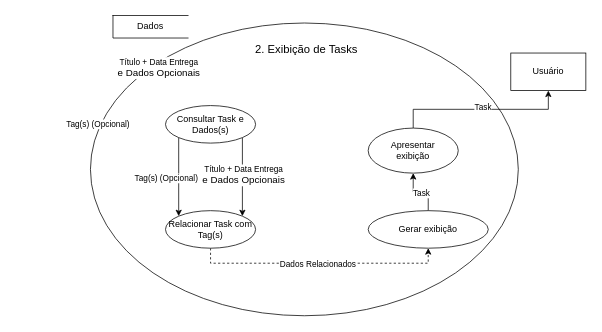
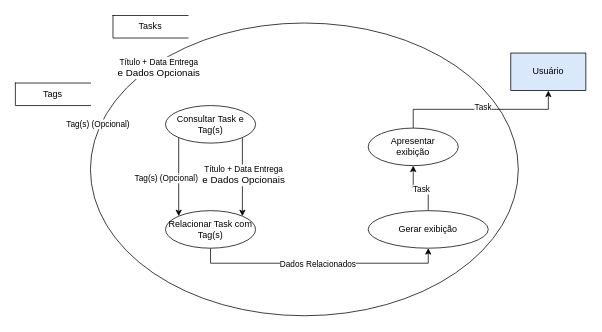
node "Dados": label "Dados" -> "Tasks"
node "2. Exibição de Tasks": removed
node "Usuário": fillcolor #ffffff -> #dae8fc
node "Tags": added
node "Consultar Task e Dados(s)": label "Consultar Task e Dados(s)" -> "Consultar Task e Tag(s)"
node "Apresentar exibição": size 90x45 -> 90x38
edge "Relacionar Task com Tag(s)" -> "Gerar exibição": style dashed -> solid
